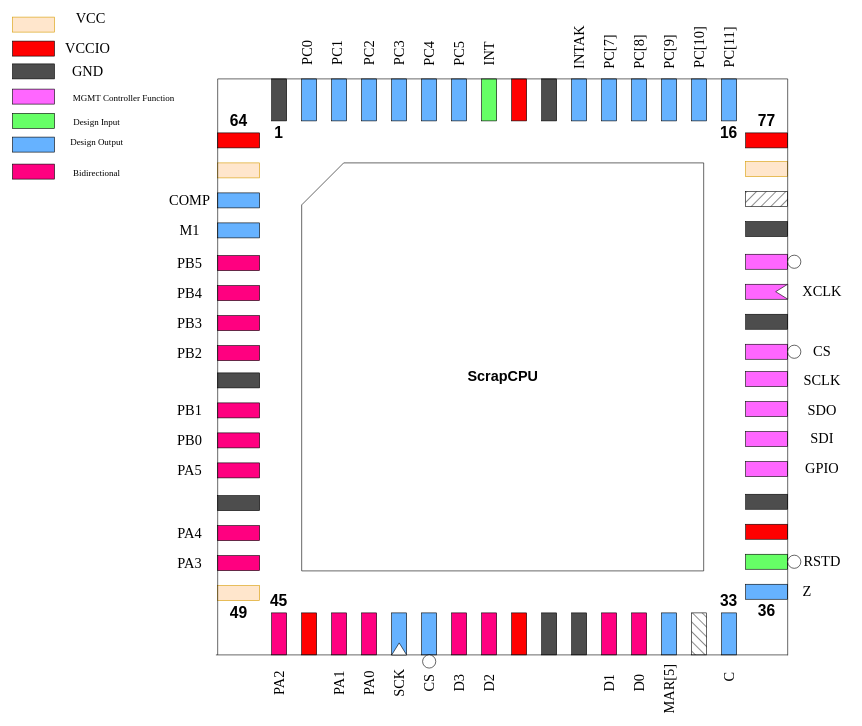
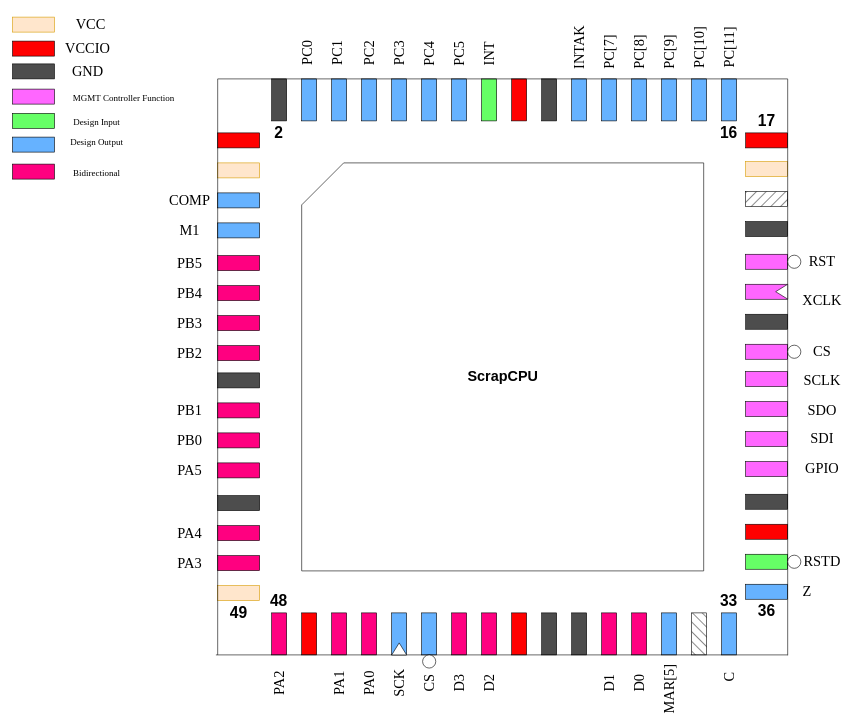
node "VCC": moved (90, 19) -> (90, 25)
node "64": removed
node "77": label "77" -> "17"
node "1": label "1" -> "2"
node "RST": added
node "XCLK": moved (822, 292) -> (822, 301)
node "45": label "45" -> "48"
